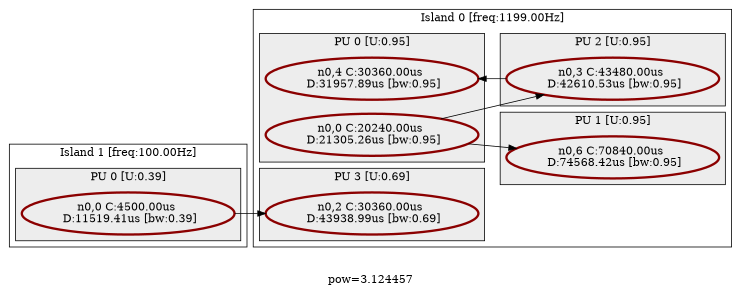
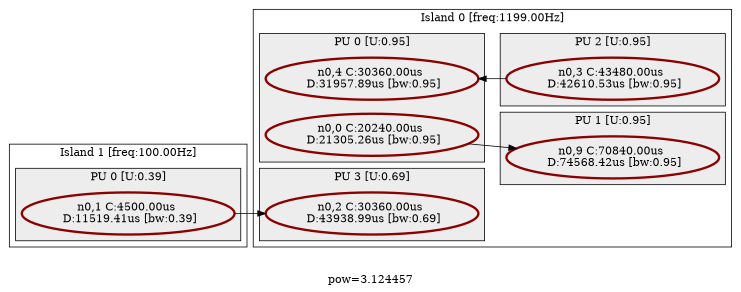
edge "n0,0 C:20240.00us D:21305.26us [bw:0.95]" -> "n0,3 C:43480.00us D:42610.53us [bw:0.95]": removed
node "n0,6 C:70840.00us D:74568.42us [bw:0.95]": label "n0,6 C:70840.00us D:74568.42us [bw:0.95]" -> "n0,9 C:70840.00us D:74568.42us [bw:0.95]"
node "n0,0 C:4500.00us D:11519.41us [bw:0.39]": label "n0,0 C:4500.00us D:11519.41us [bw:0.39]" -> "n0,1 C:4500.00us D:11519.41us [bw:0.39]"
